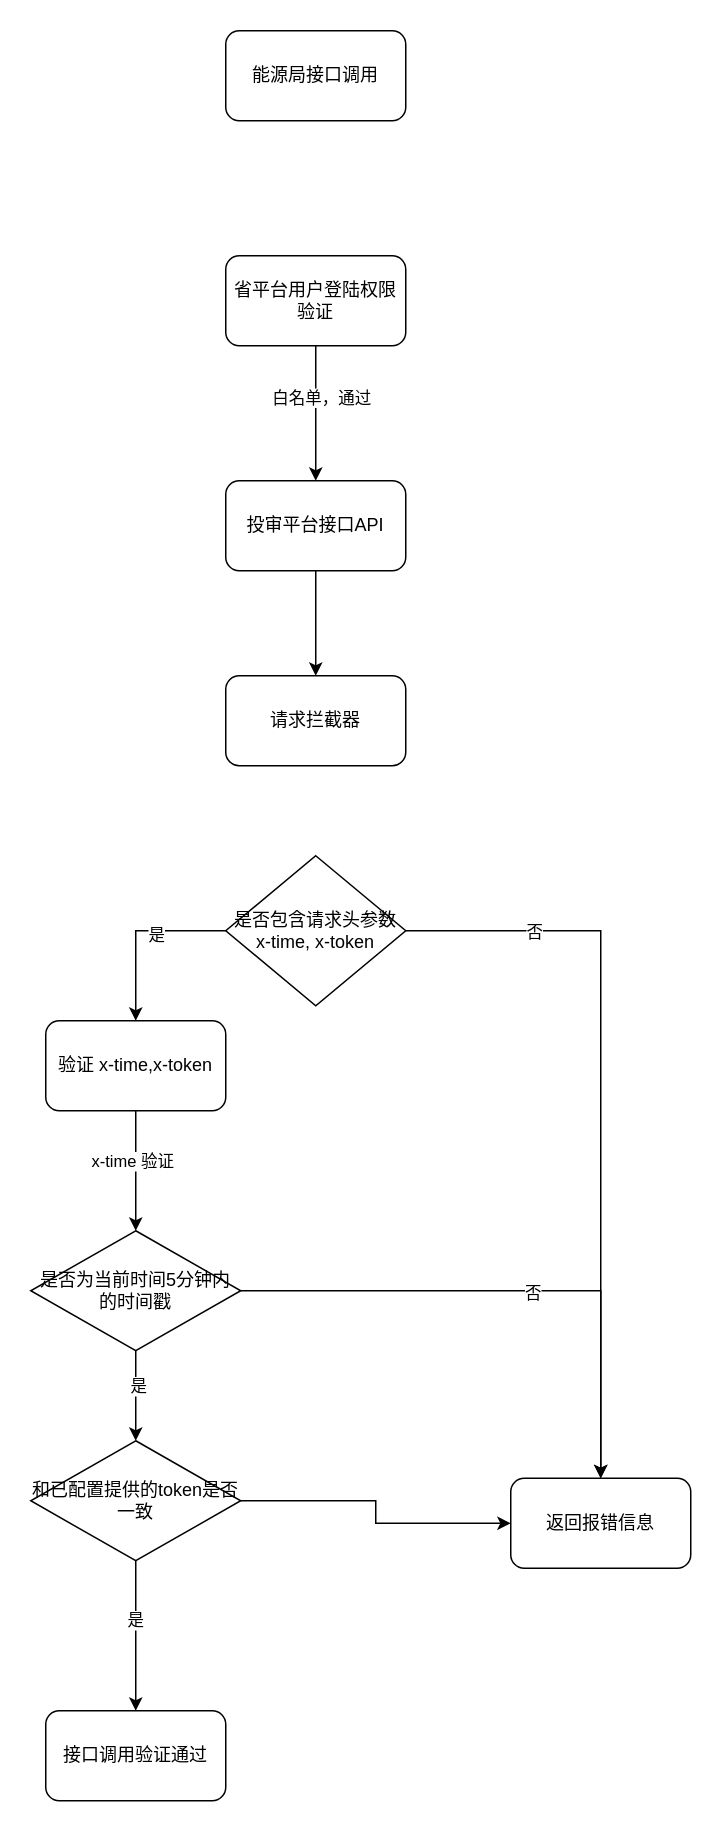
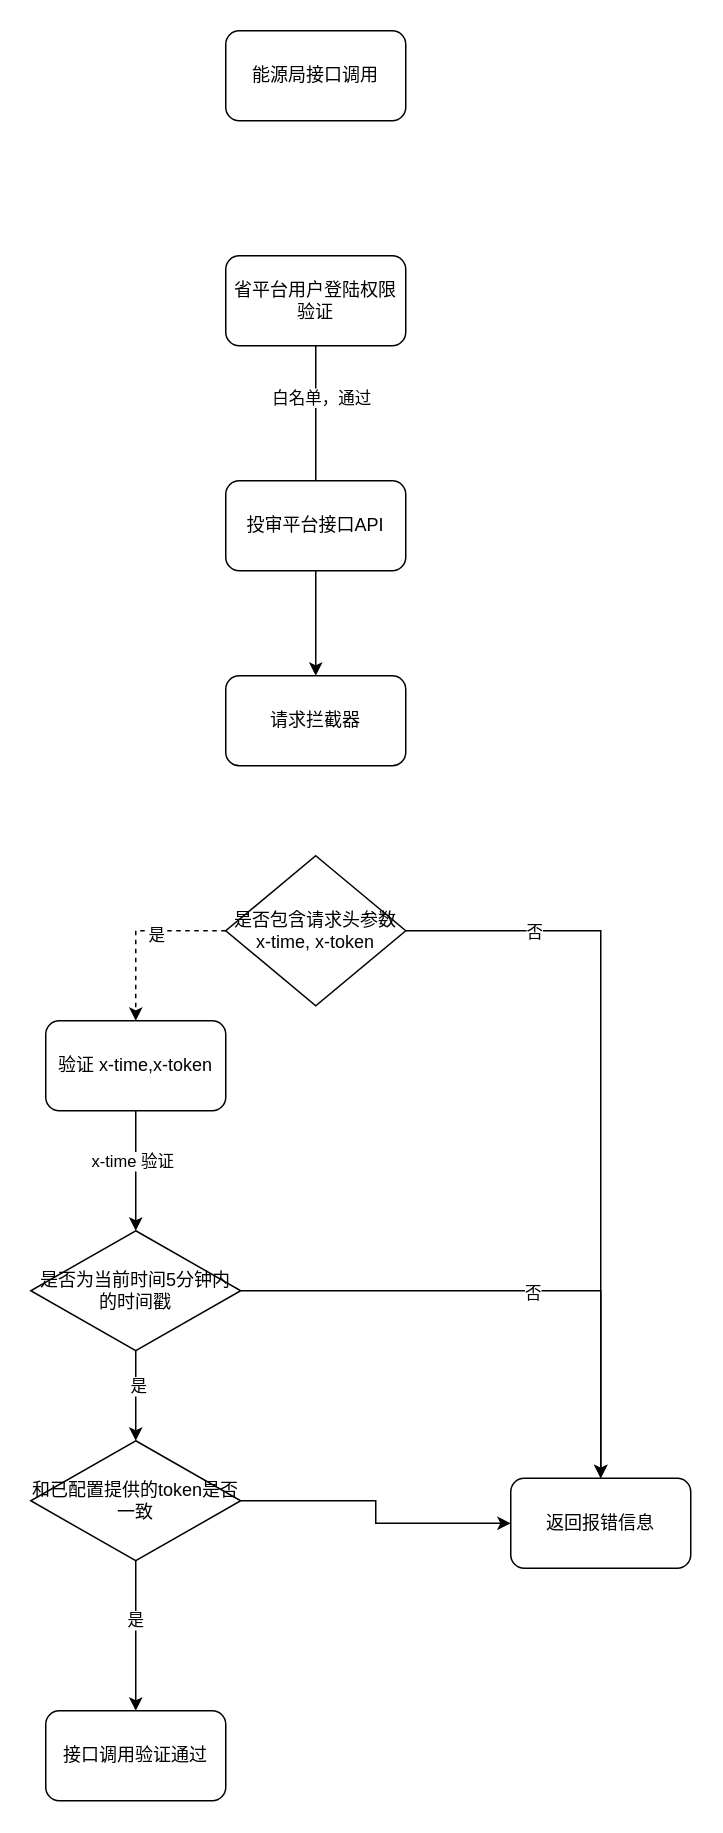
edge "省平台用户登陆权限验证" -> "投审平台接口API": arrowhead classic -> none
edge "是否包含请求头参数 x-time, x-token" -> "验证 x-time,x-token": style solid -> dashed
